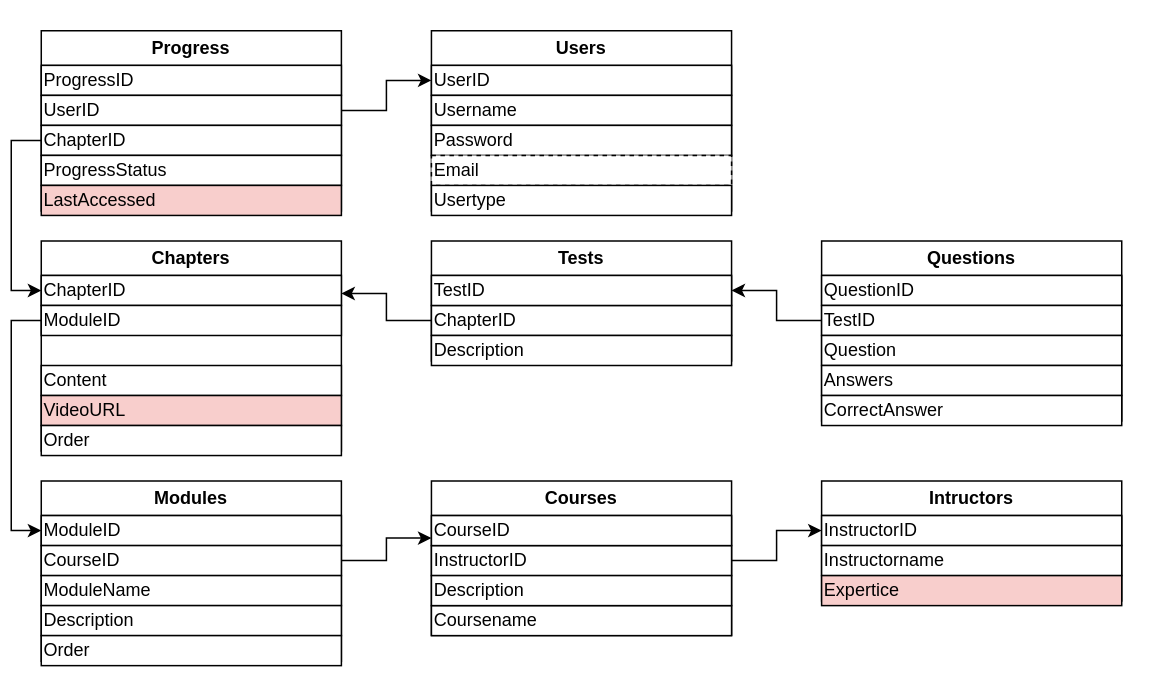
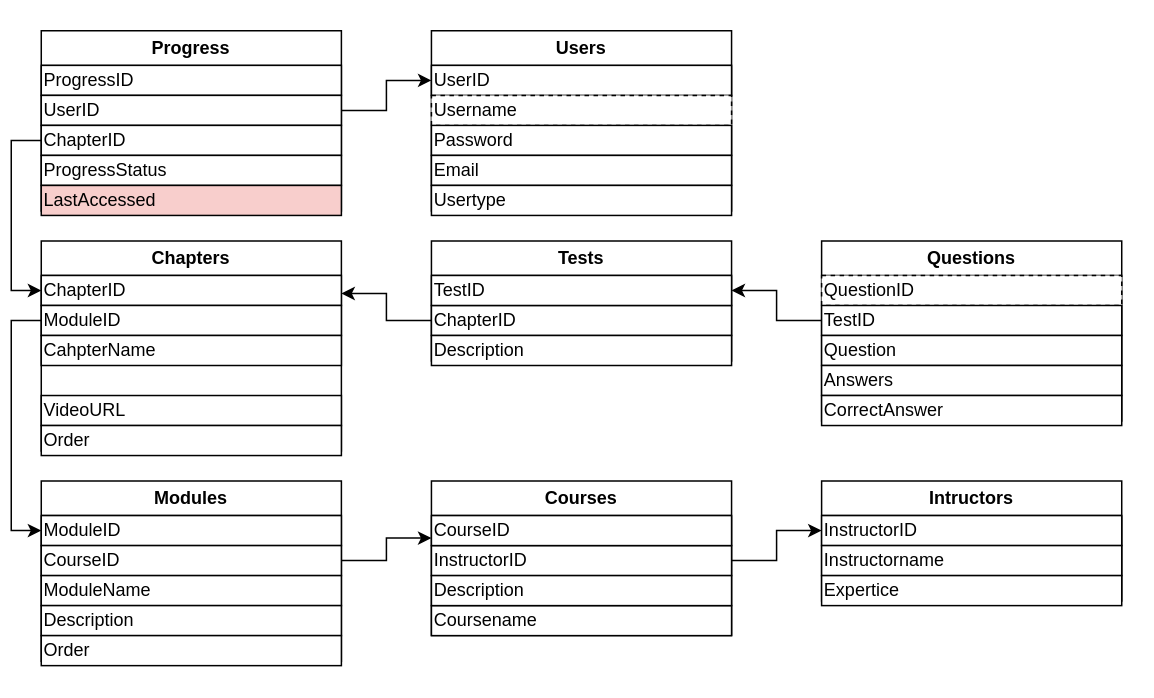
node "Username": style solid -> dashed
node "Email": style dashed -> solid
node "QuestionID": style solid -> dashed
node "CahpterName": added
node "Content": removed
node "VideoURL": fillcolor #f8cecc -> #ffffff
node "Expertice": fillcolor #f8cecc -> #ffffff
